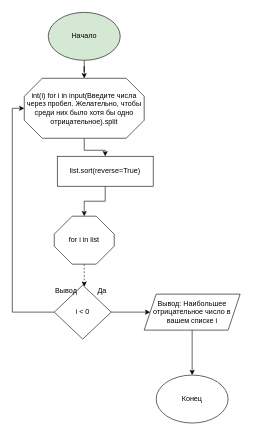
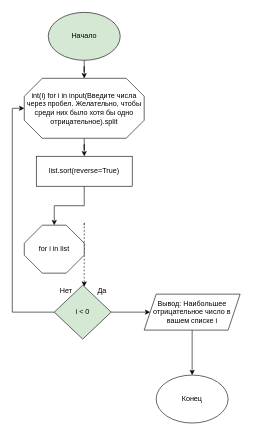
node "list.sort(reverse=True)": moved (105, 171) -> (84, 171)
node "for i in list": moved (84, 240) -> (54, 249)
node "Вывод": label "Вывод" -> "Нет"
node "i < 0": fillcolor #ffffff -> #d5e8d4
